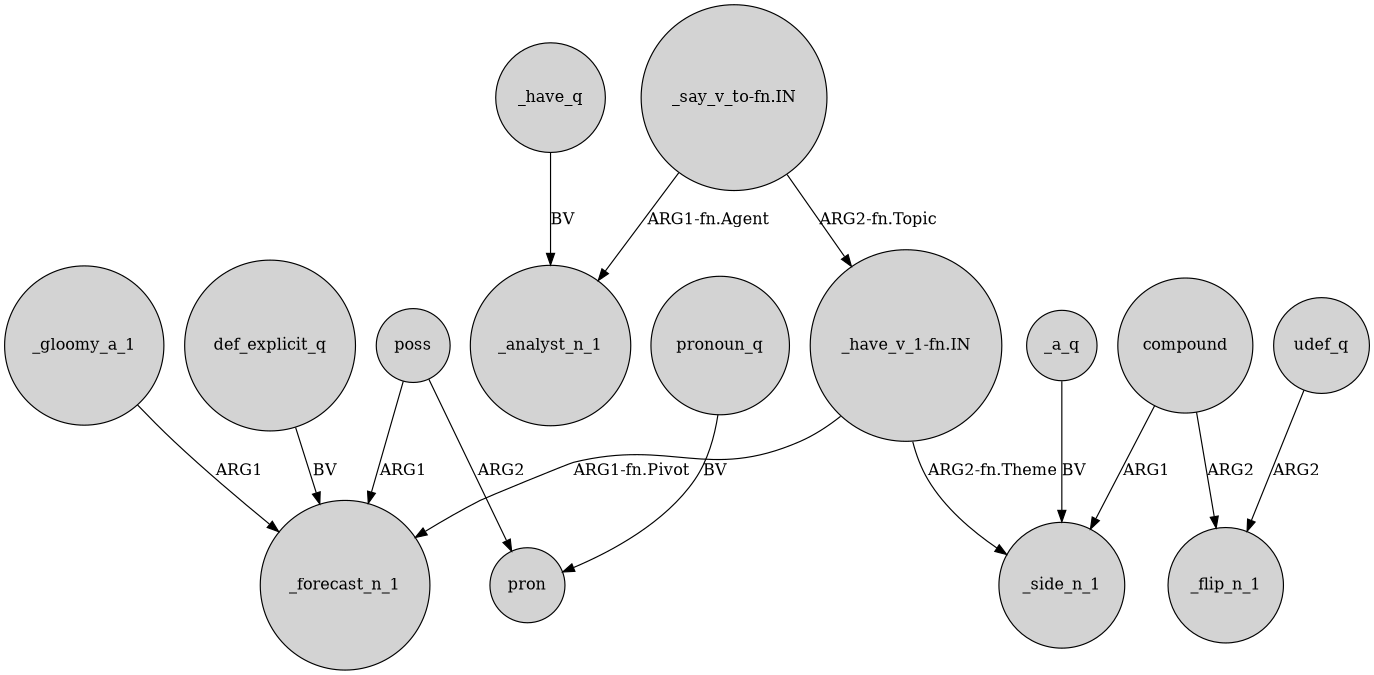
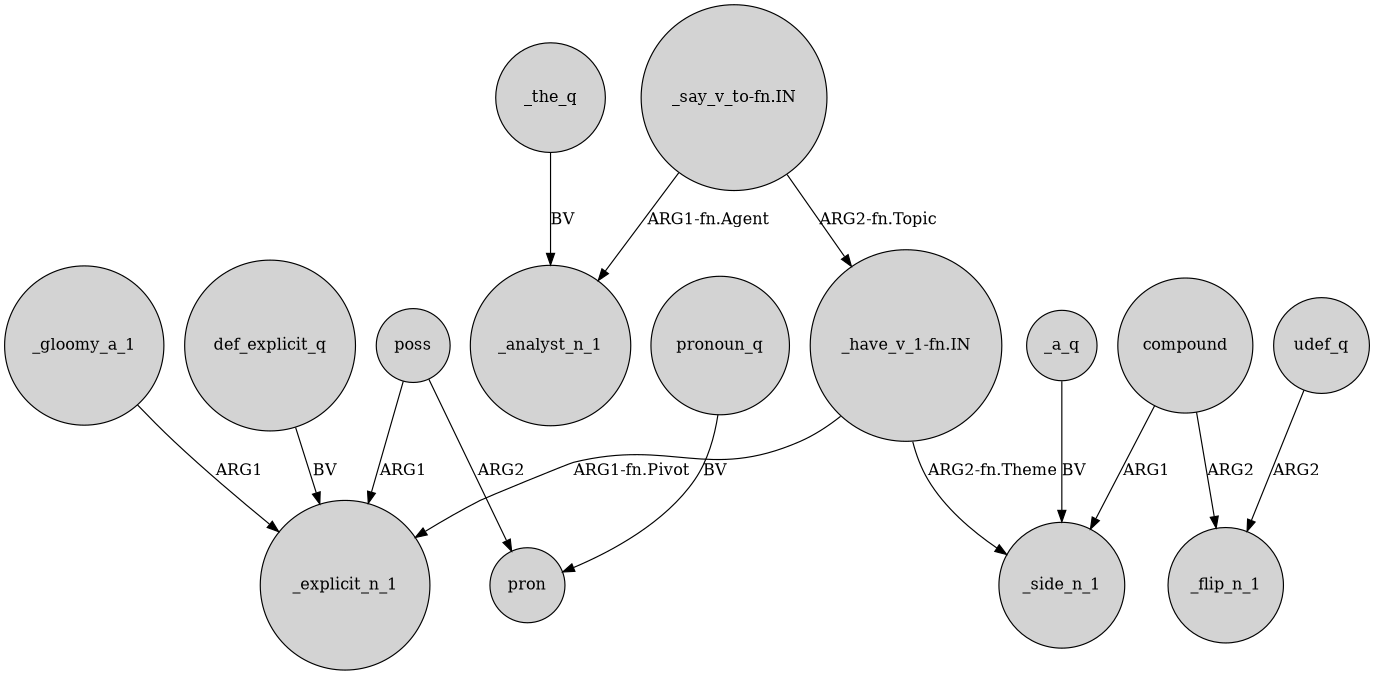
node "_have_q": label "_have_q" -> "_the_q"
node "_forecast_n_1": label "_forecast_n_1" -> "_explicit_n_1"
